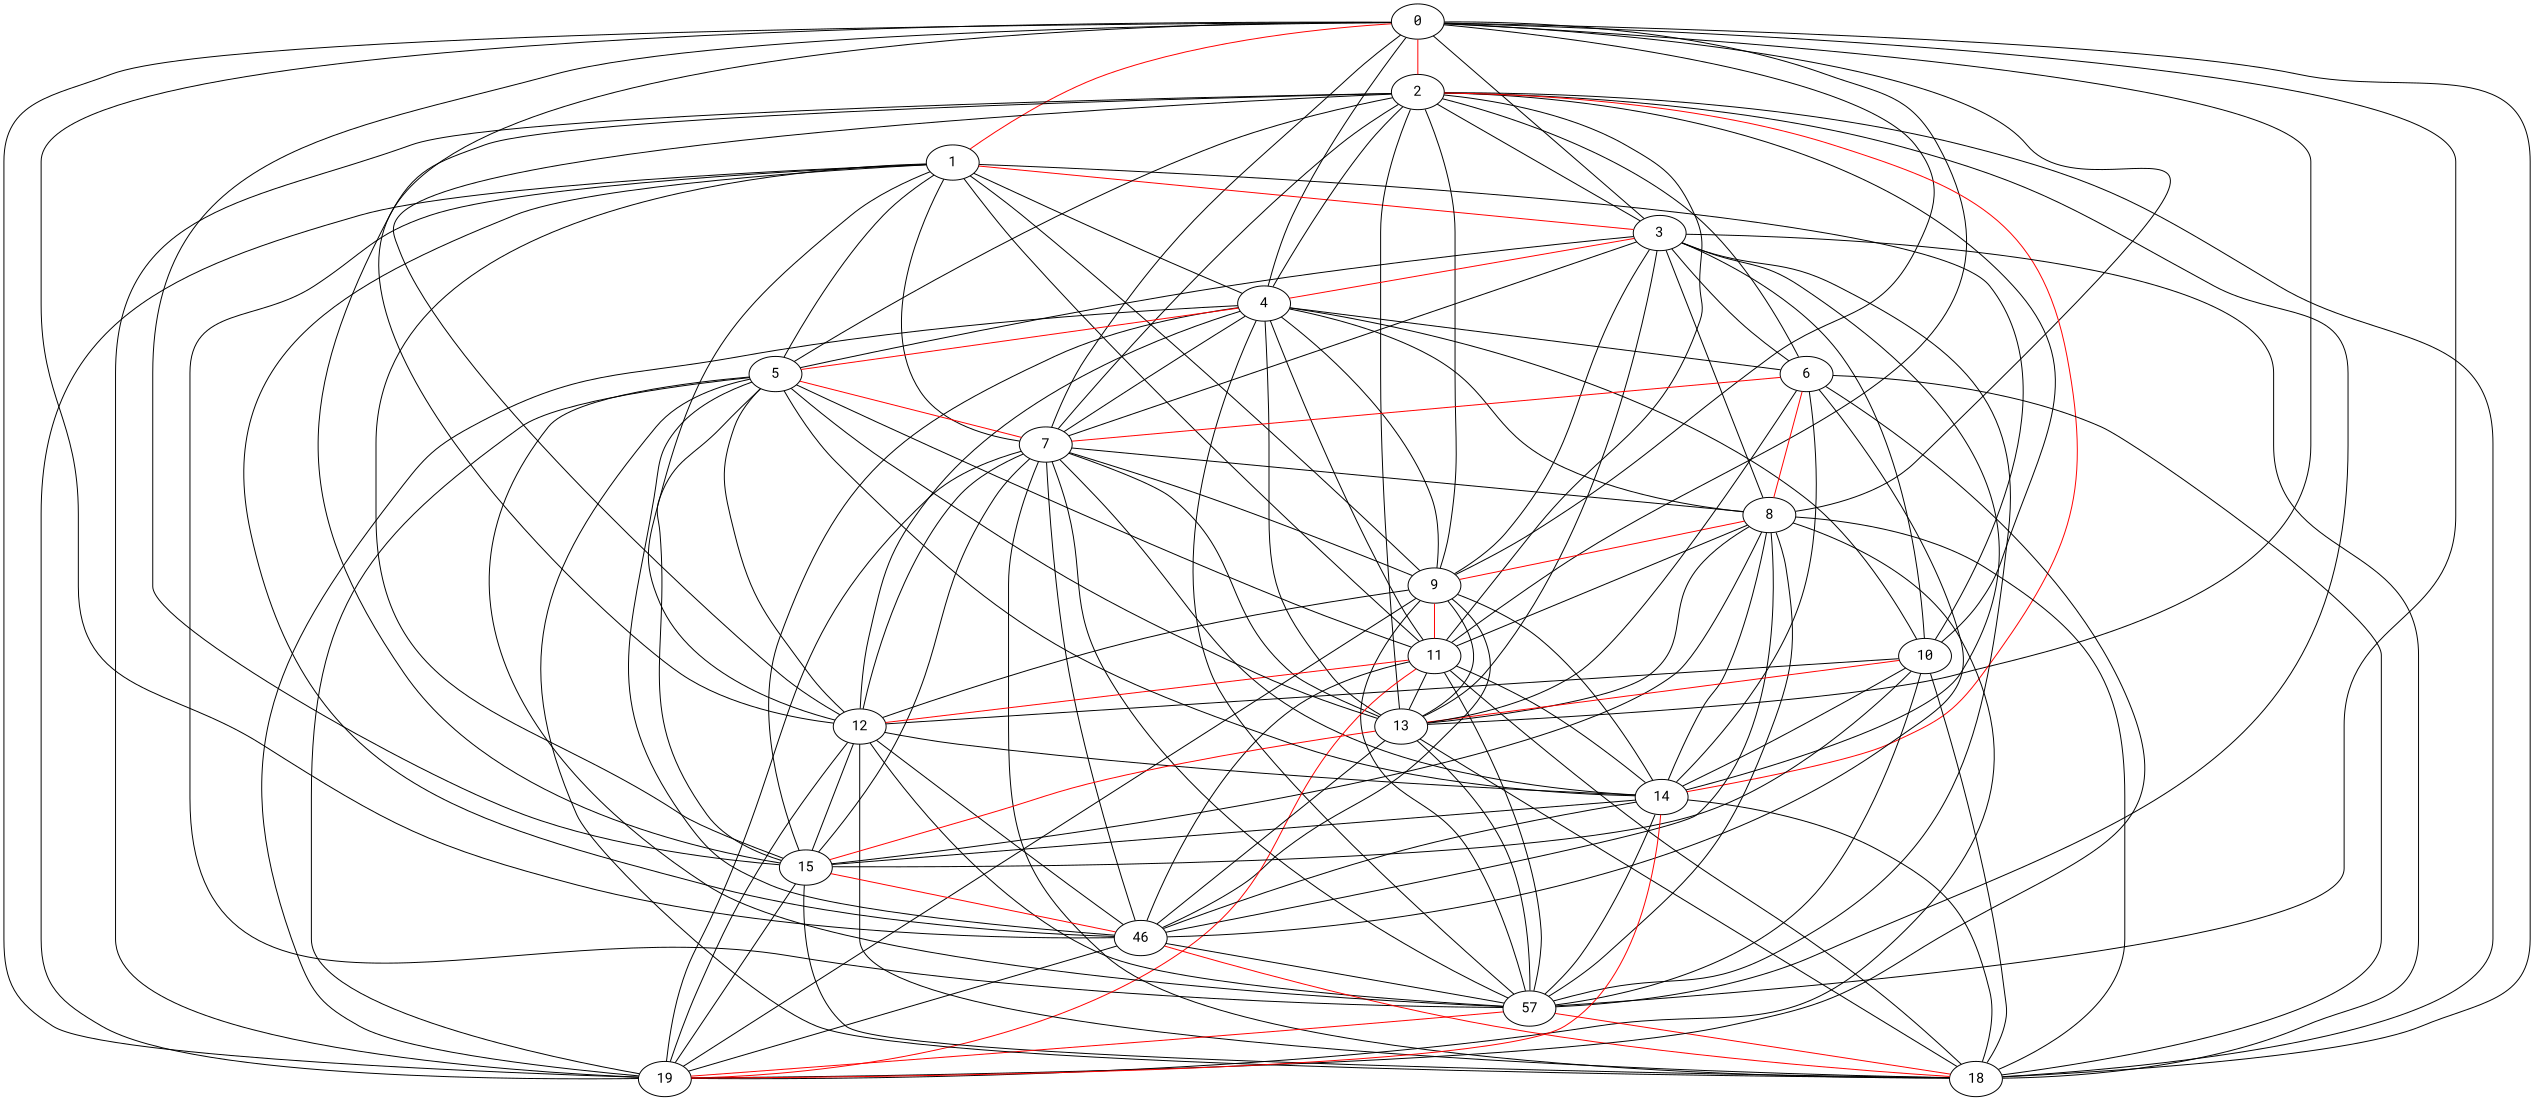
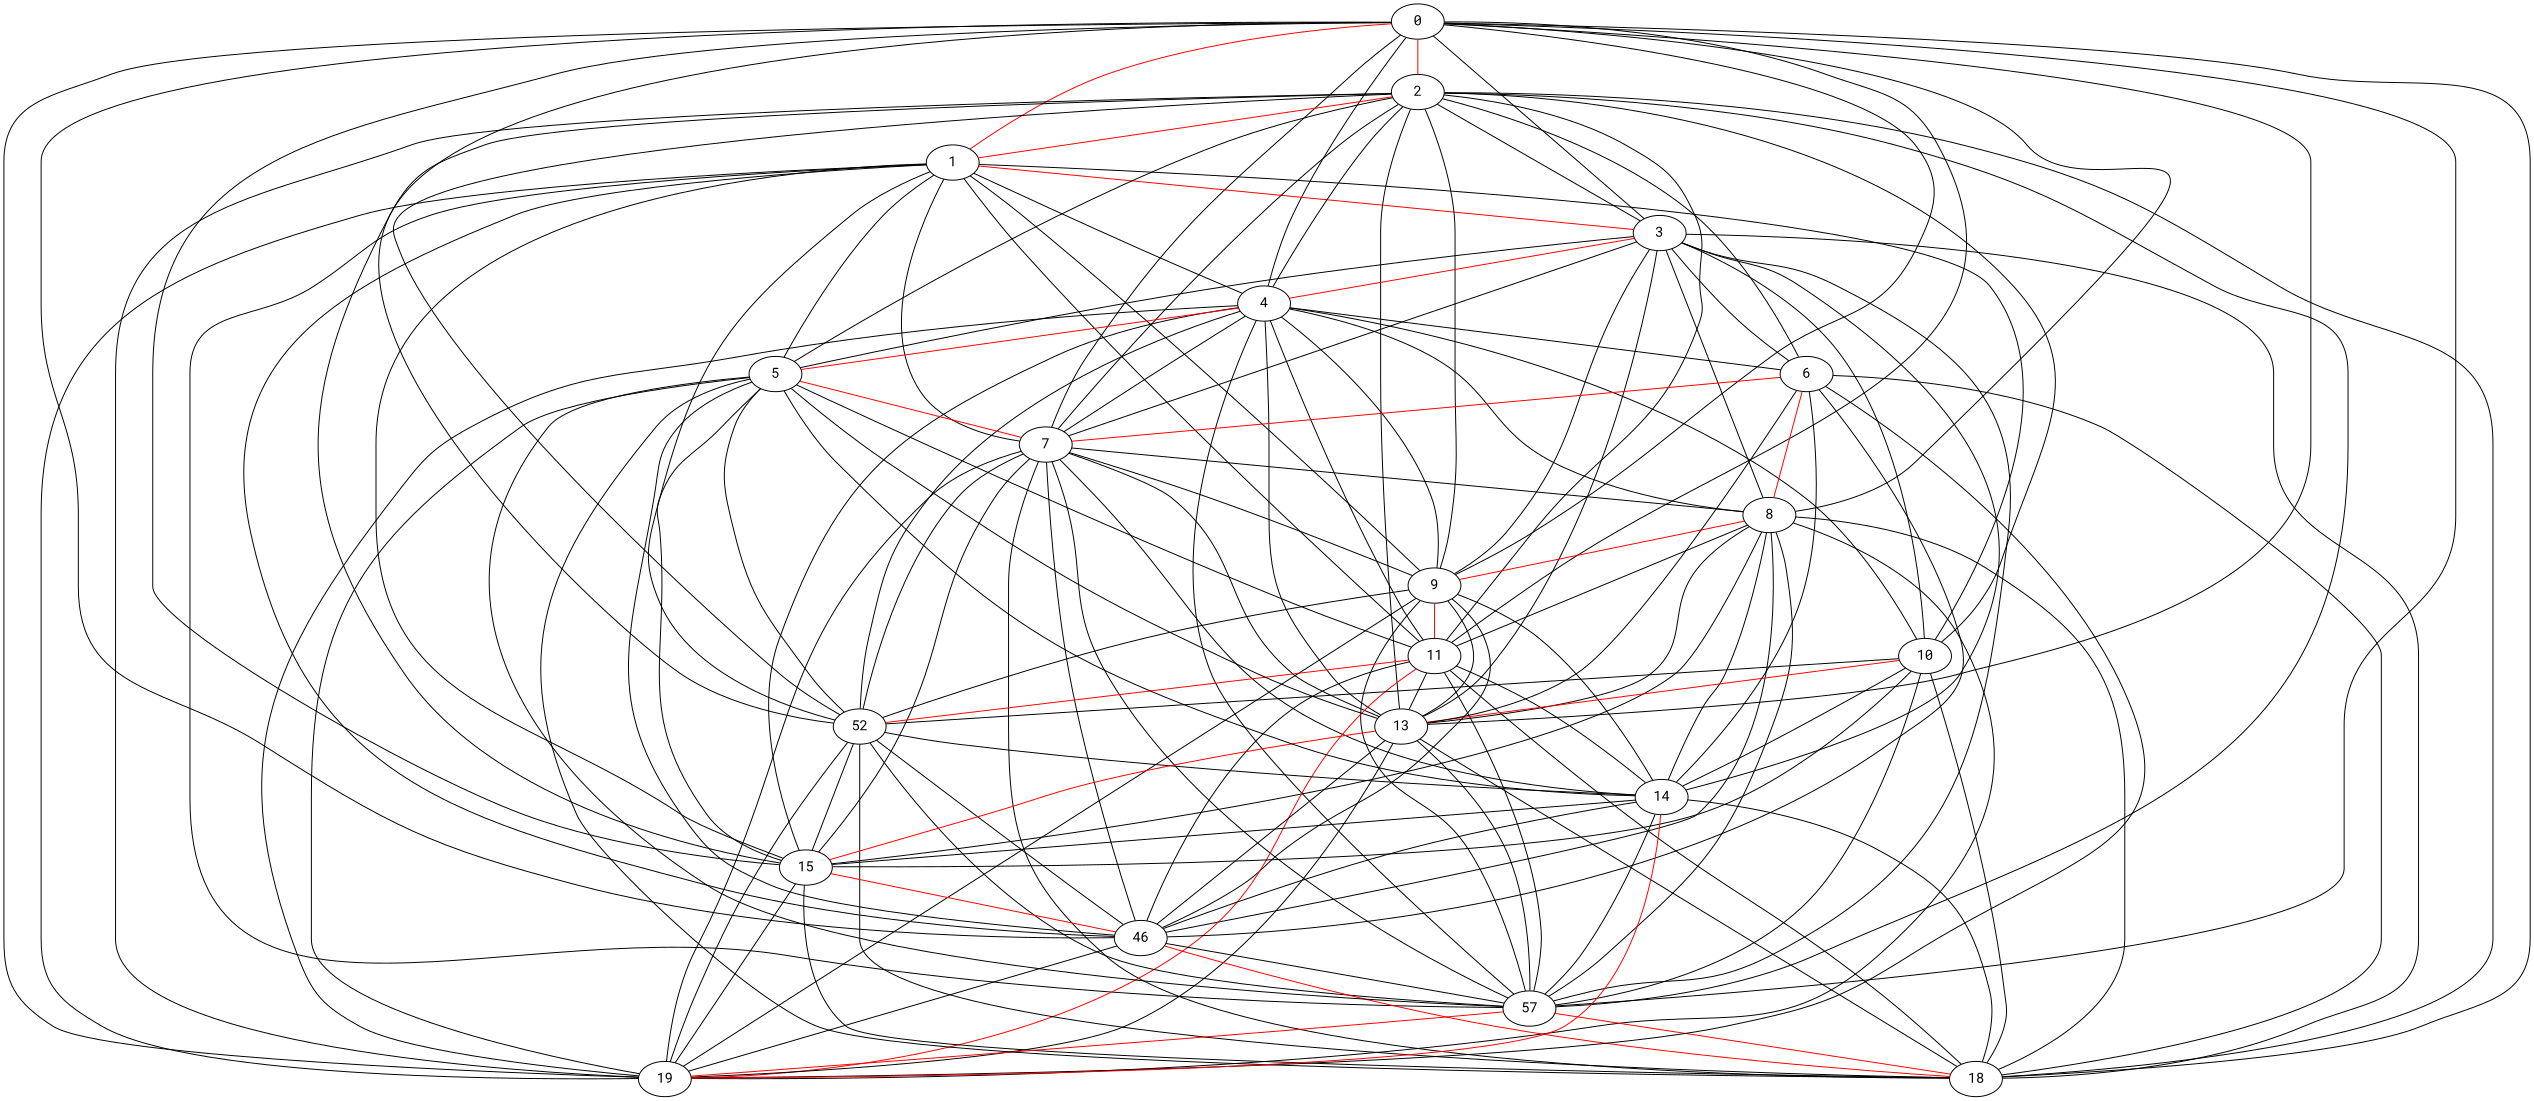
edge "2" -- "14": now "2" -- "1"
node "12": label "12" -> "52"
edge "13" -- "19": added
